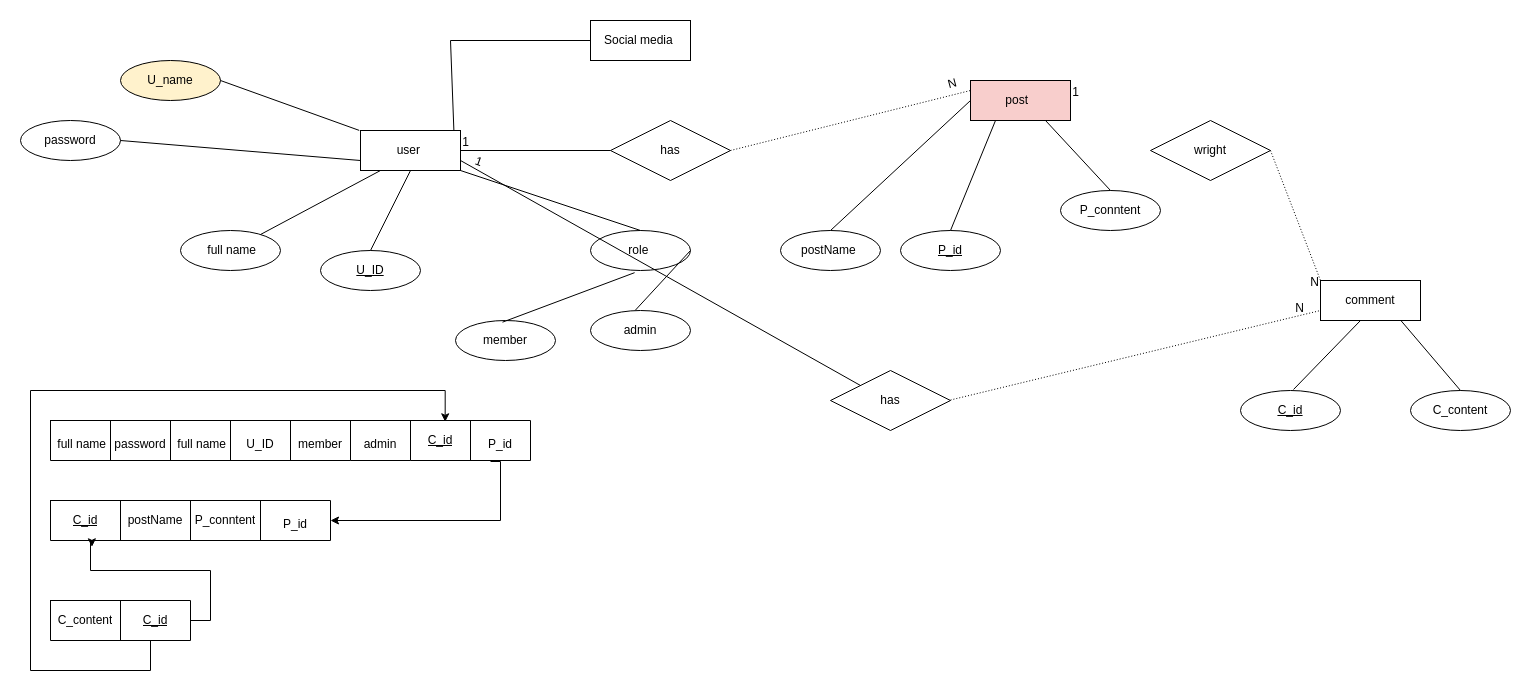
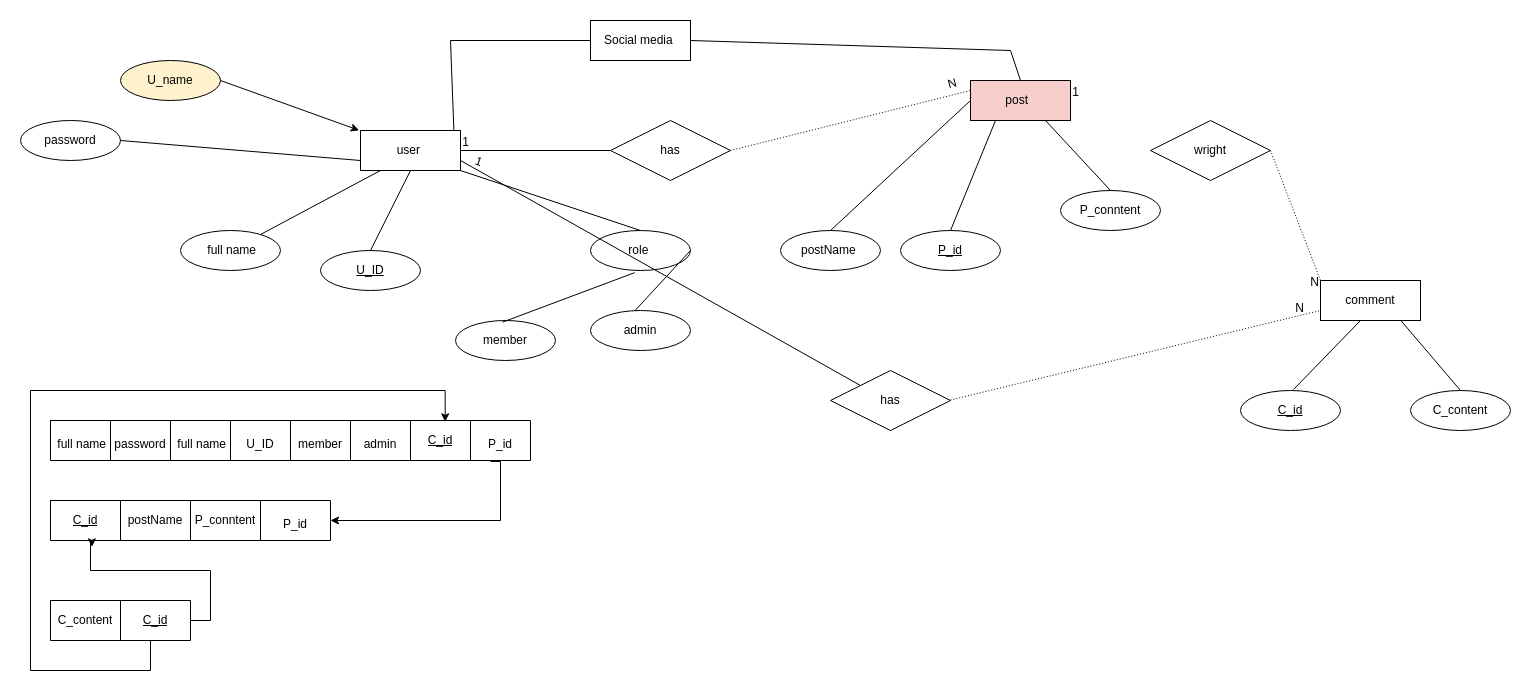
edge "Social media" -- "post": added
edge "U_name" -- "user": arrowhead none -> classic
